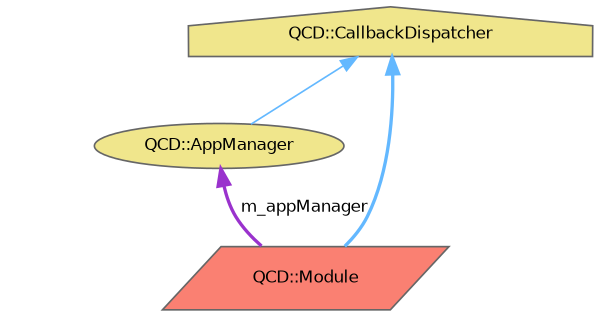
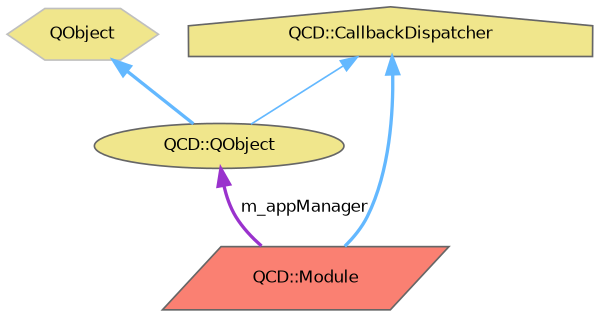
node "QObject": added
node "QCD::AppManager": label "QCD::AppManager" -> "QCD::QObject"
